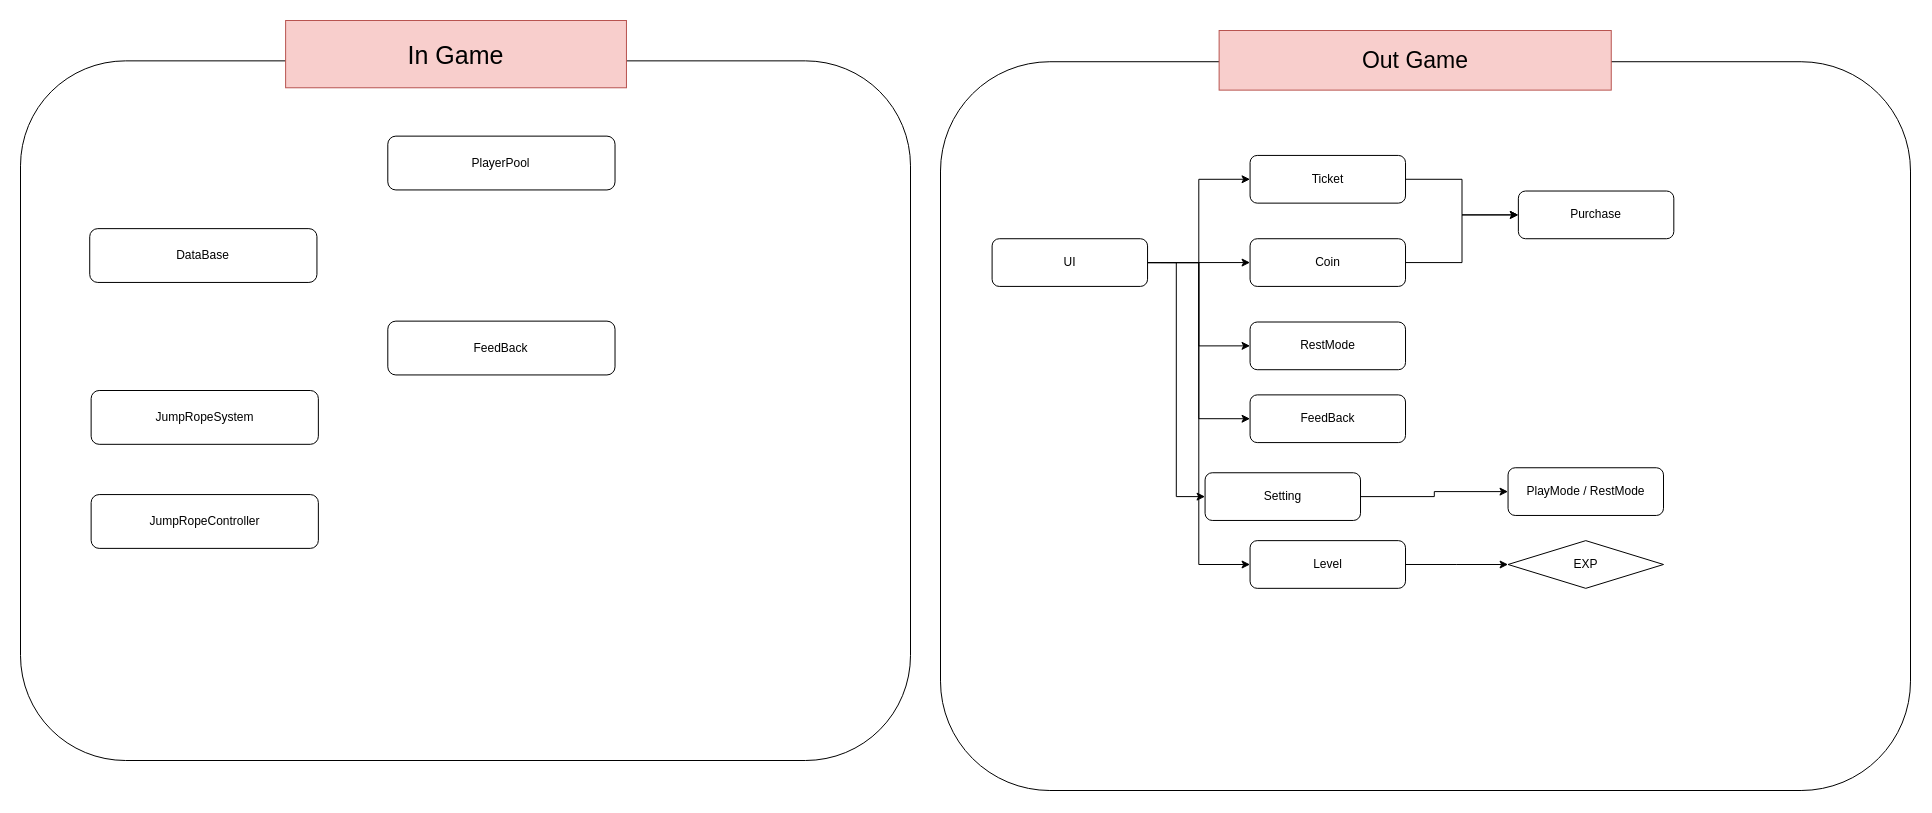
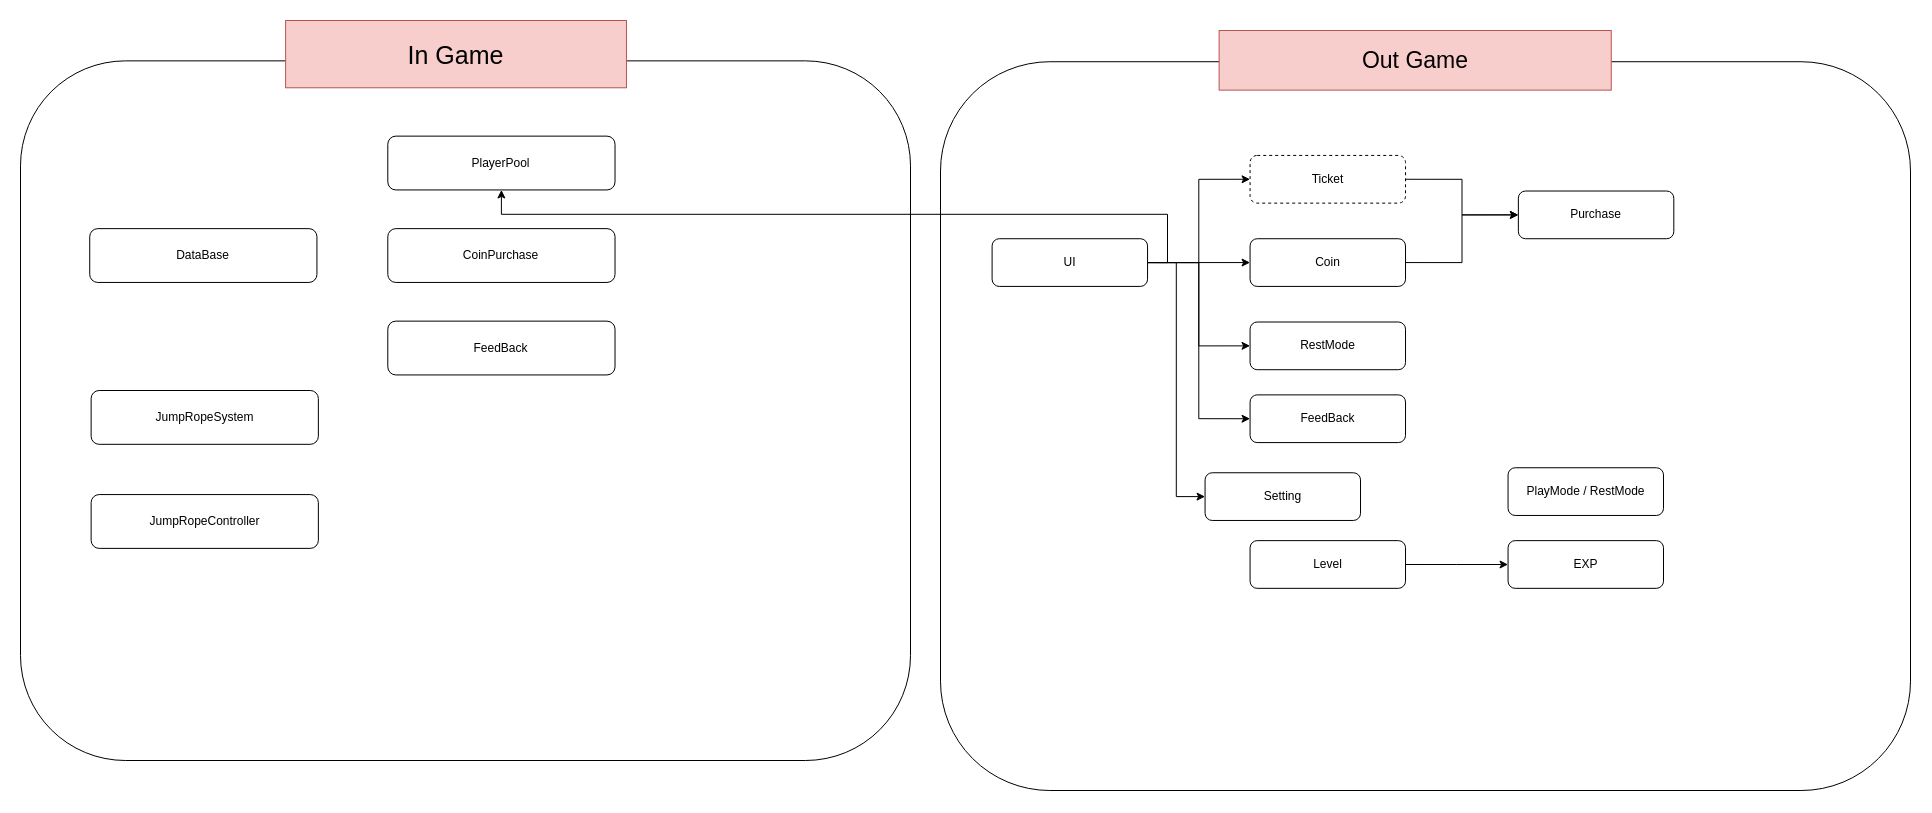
node "Ticket": style solid -> dashed
node "CoinPurchase": added
edge "Setting" -> "PlayMode / RestMode": removed
edge "UI" -> "Level": now "UI" -> "PlayerPool"
node "EXP": shape diamond -> rounded rectangle
